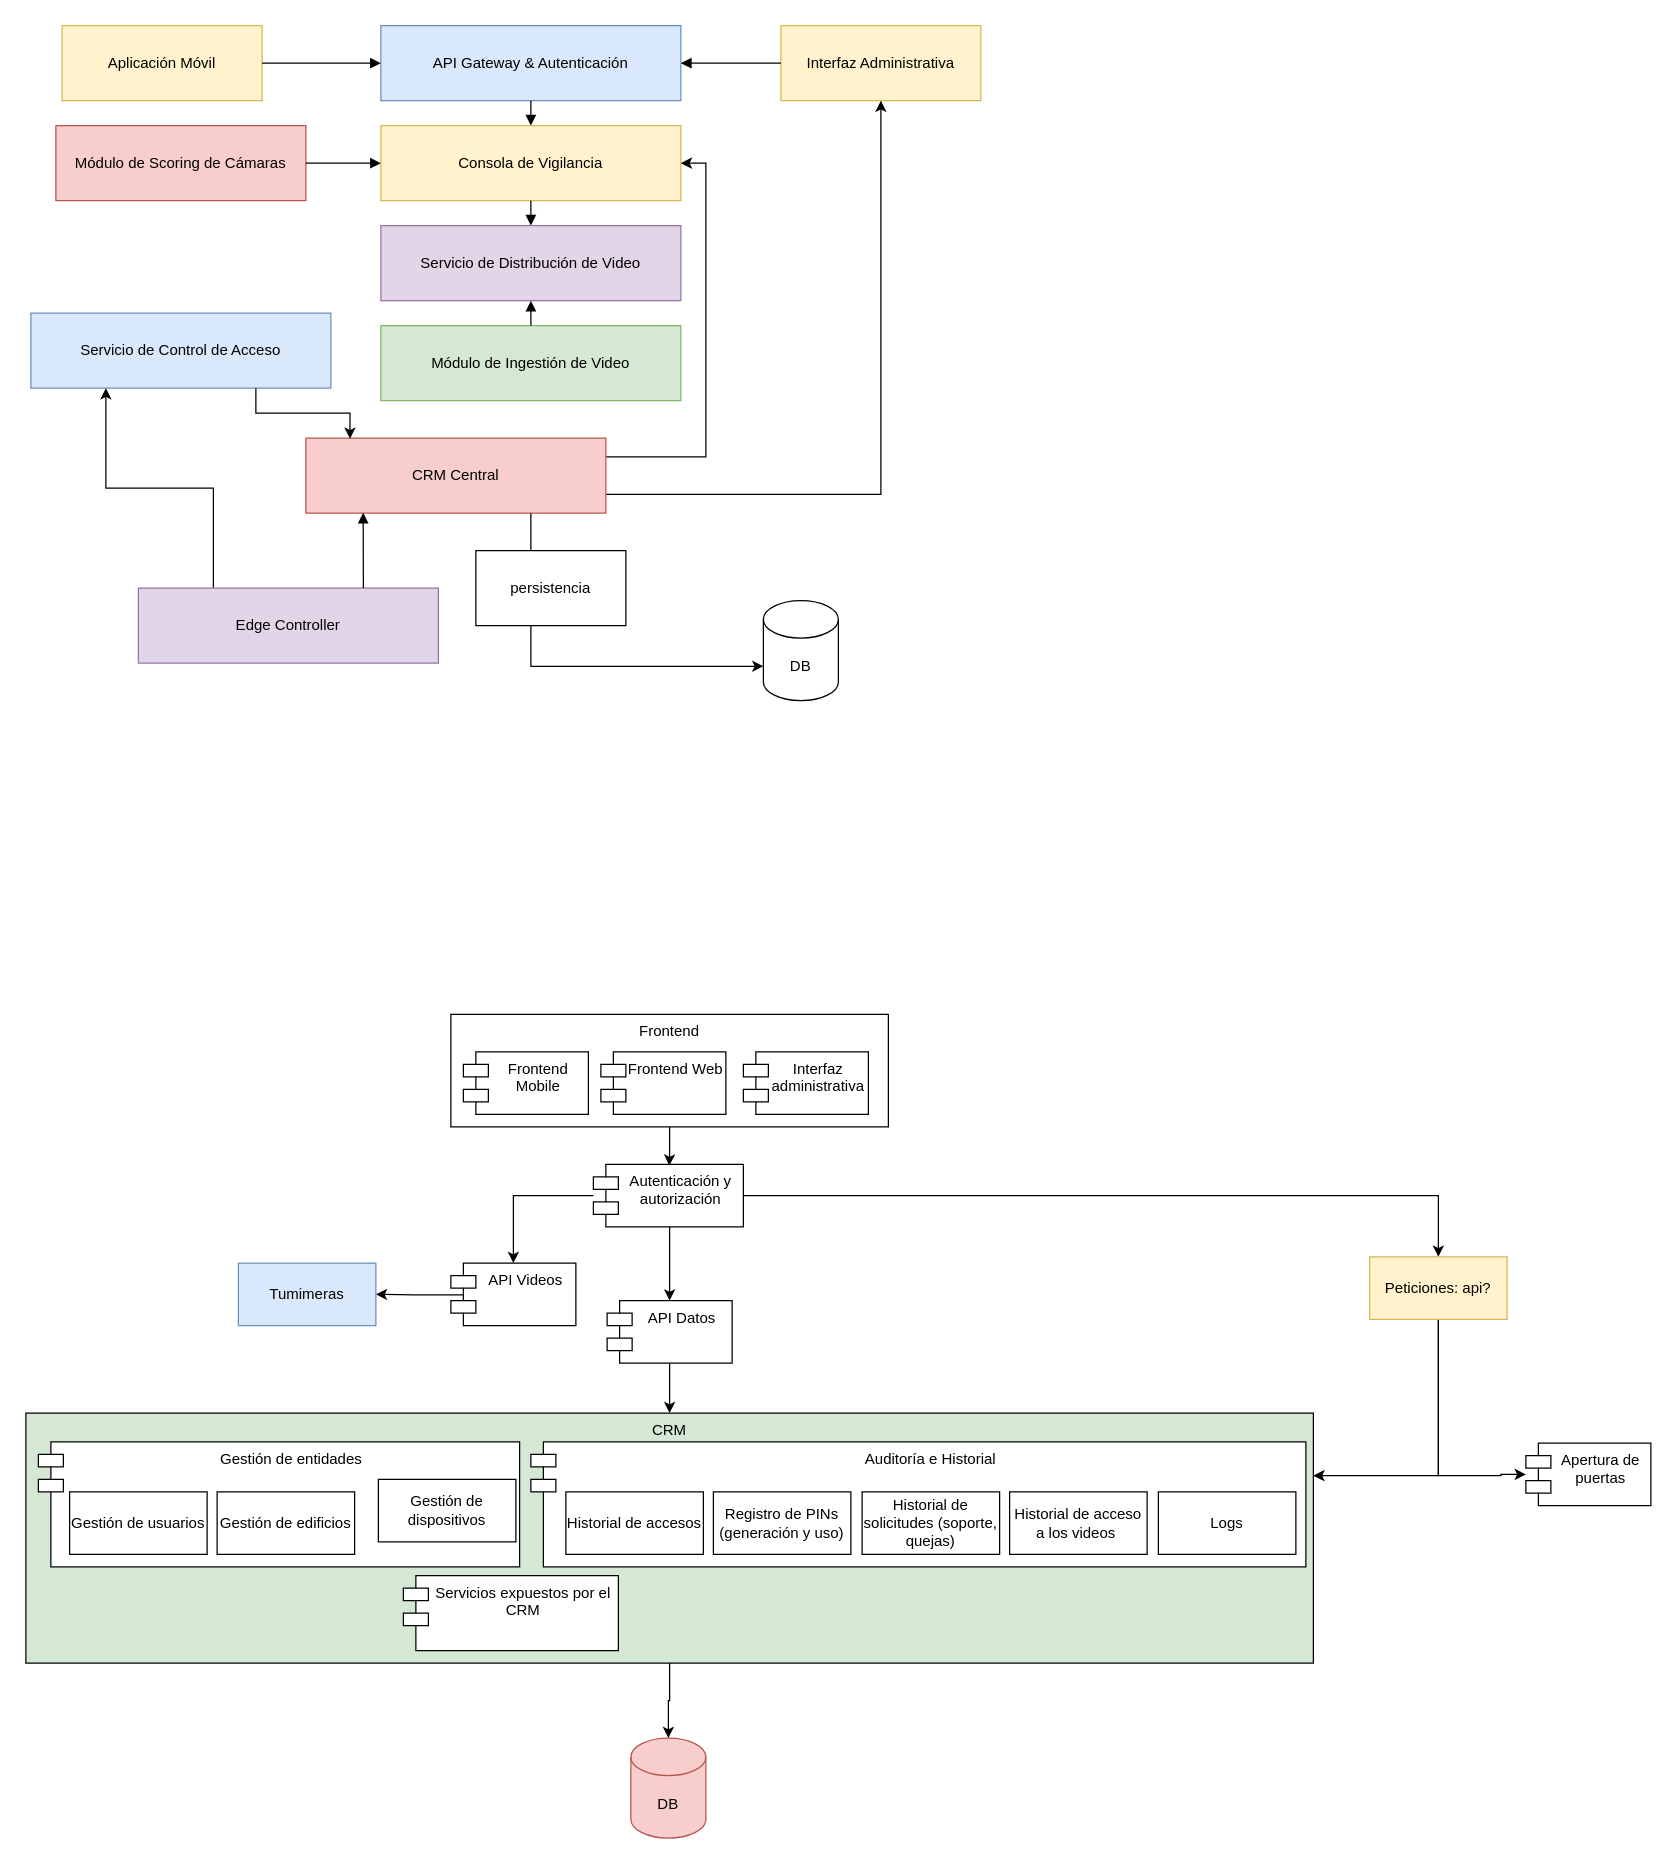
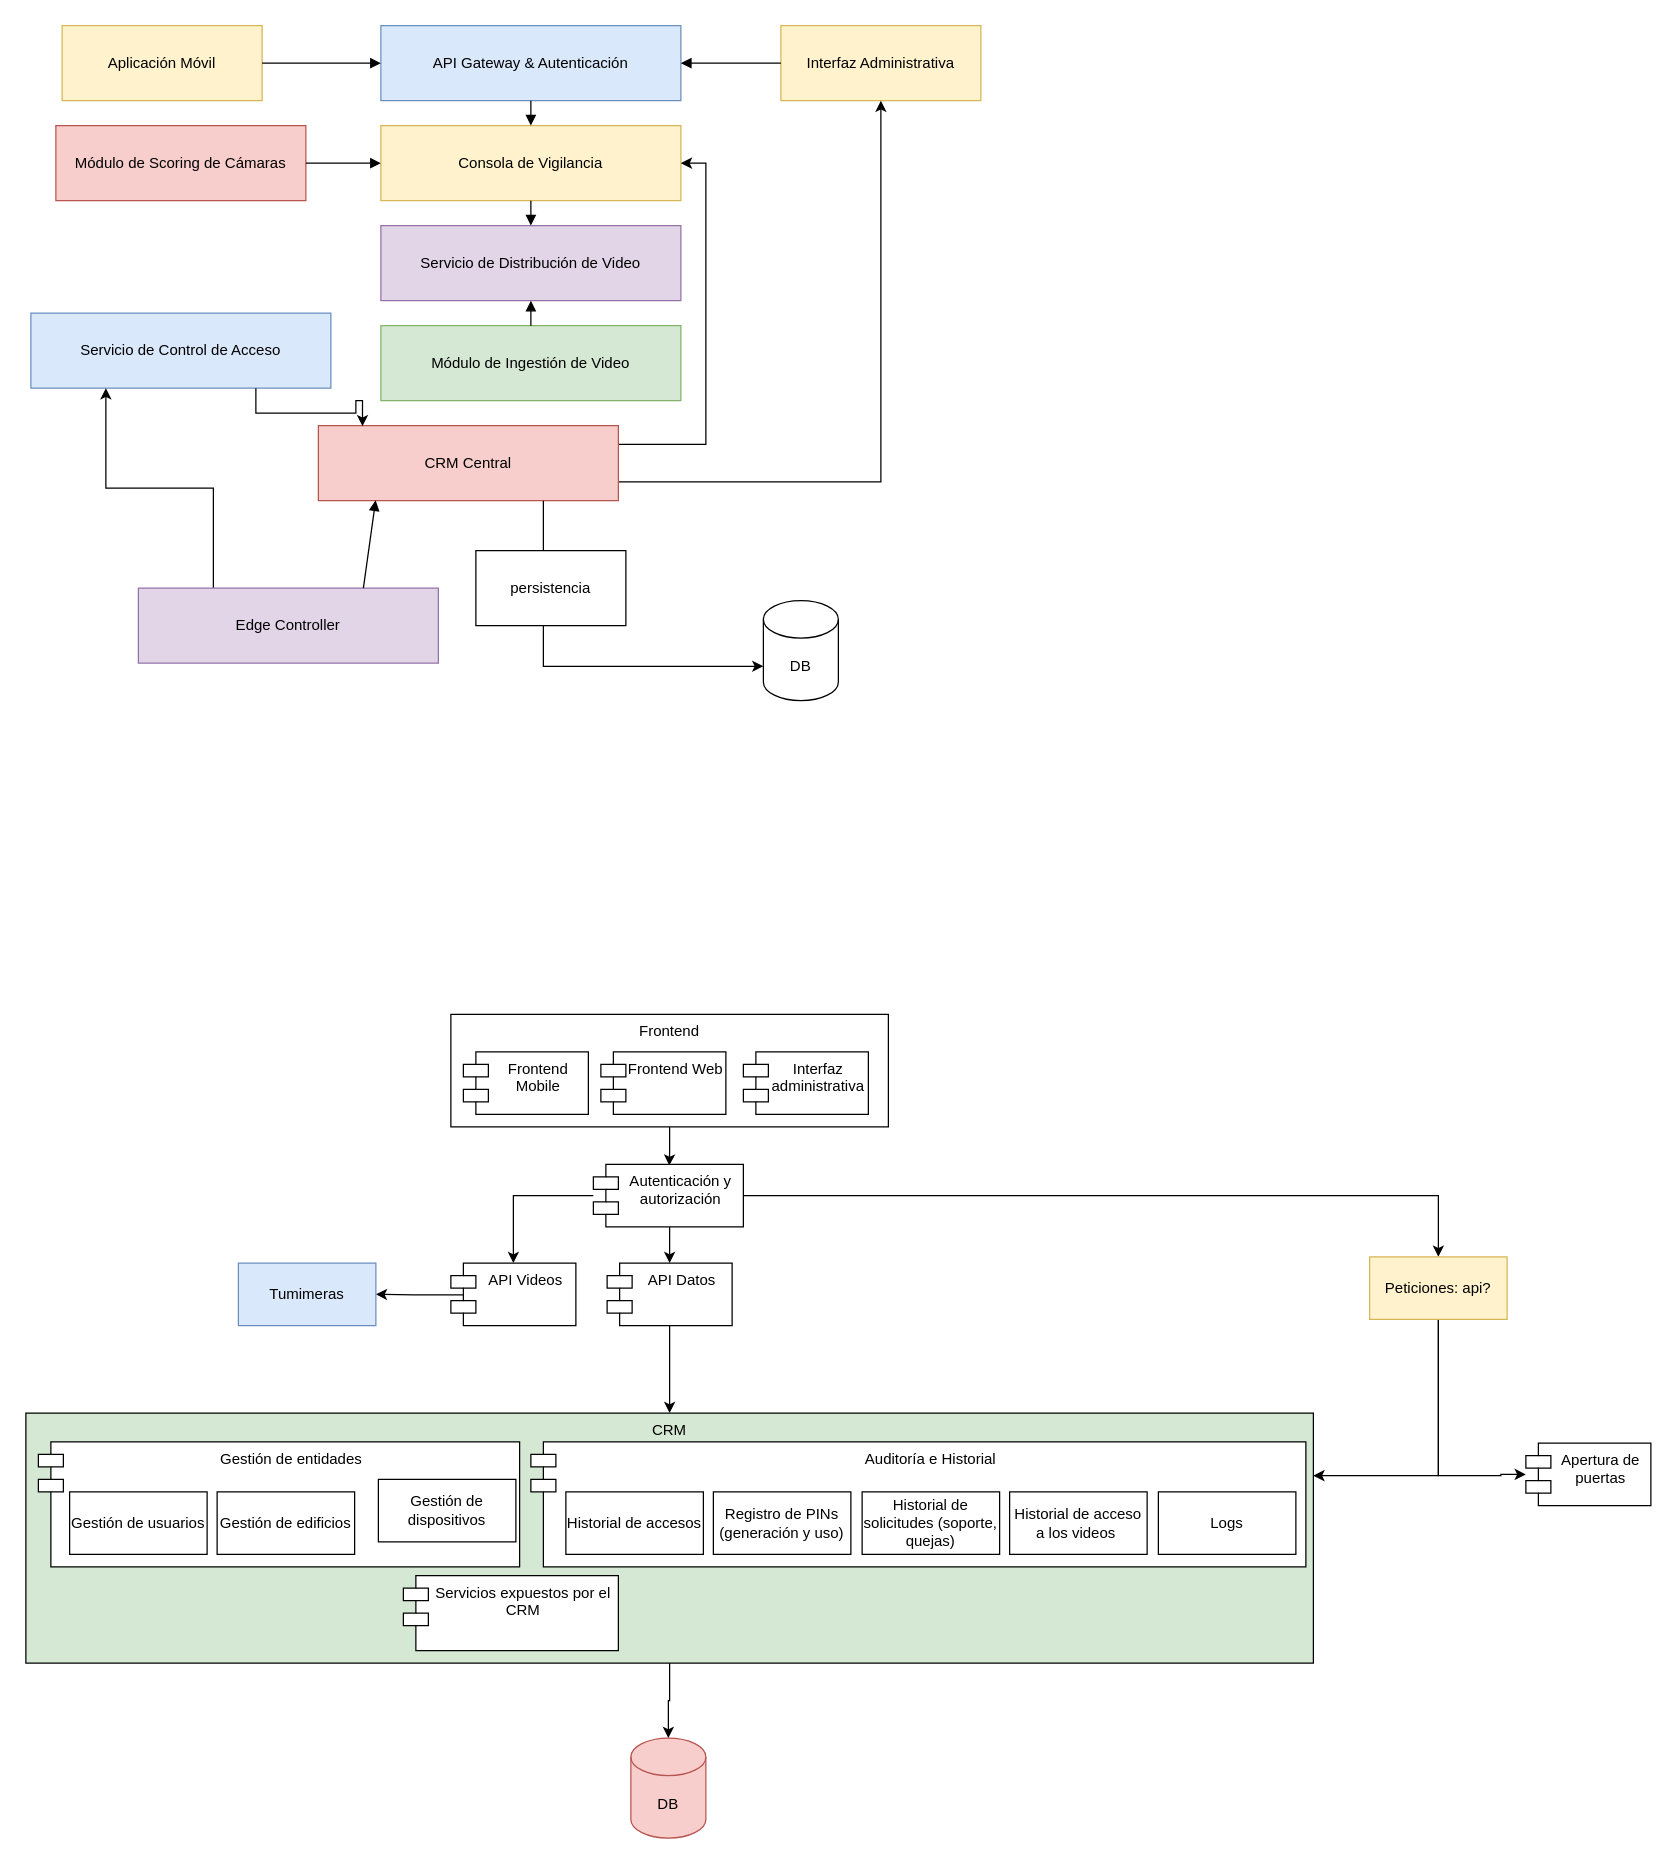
node "CRM Central": moved (456, 476) -> (468, 463)
node "API Datos": moved (669, 1332) -> (669, 1294)
